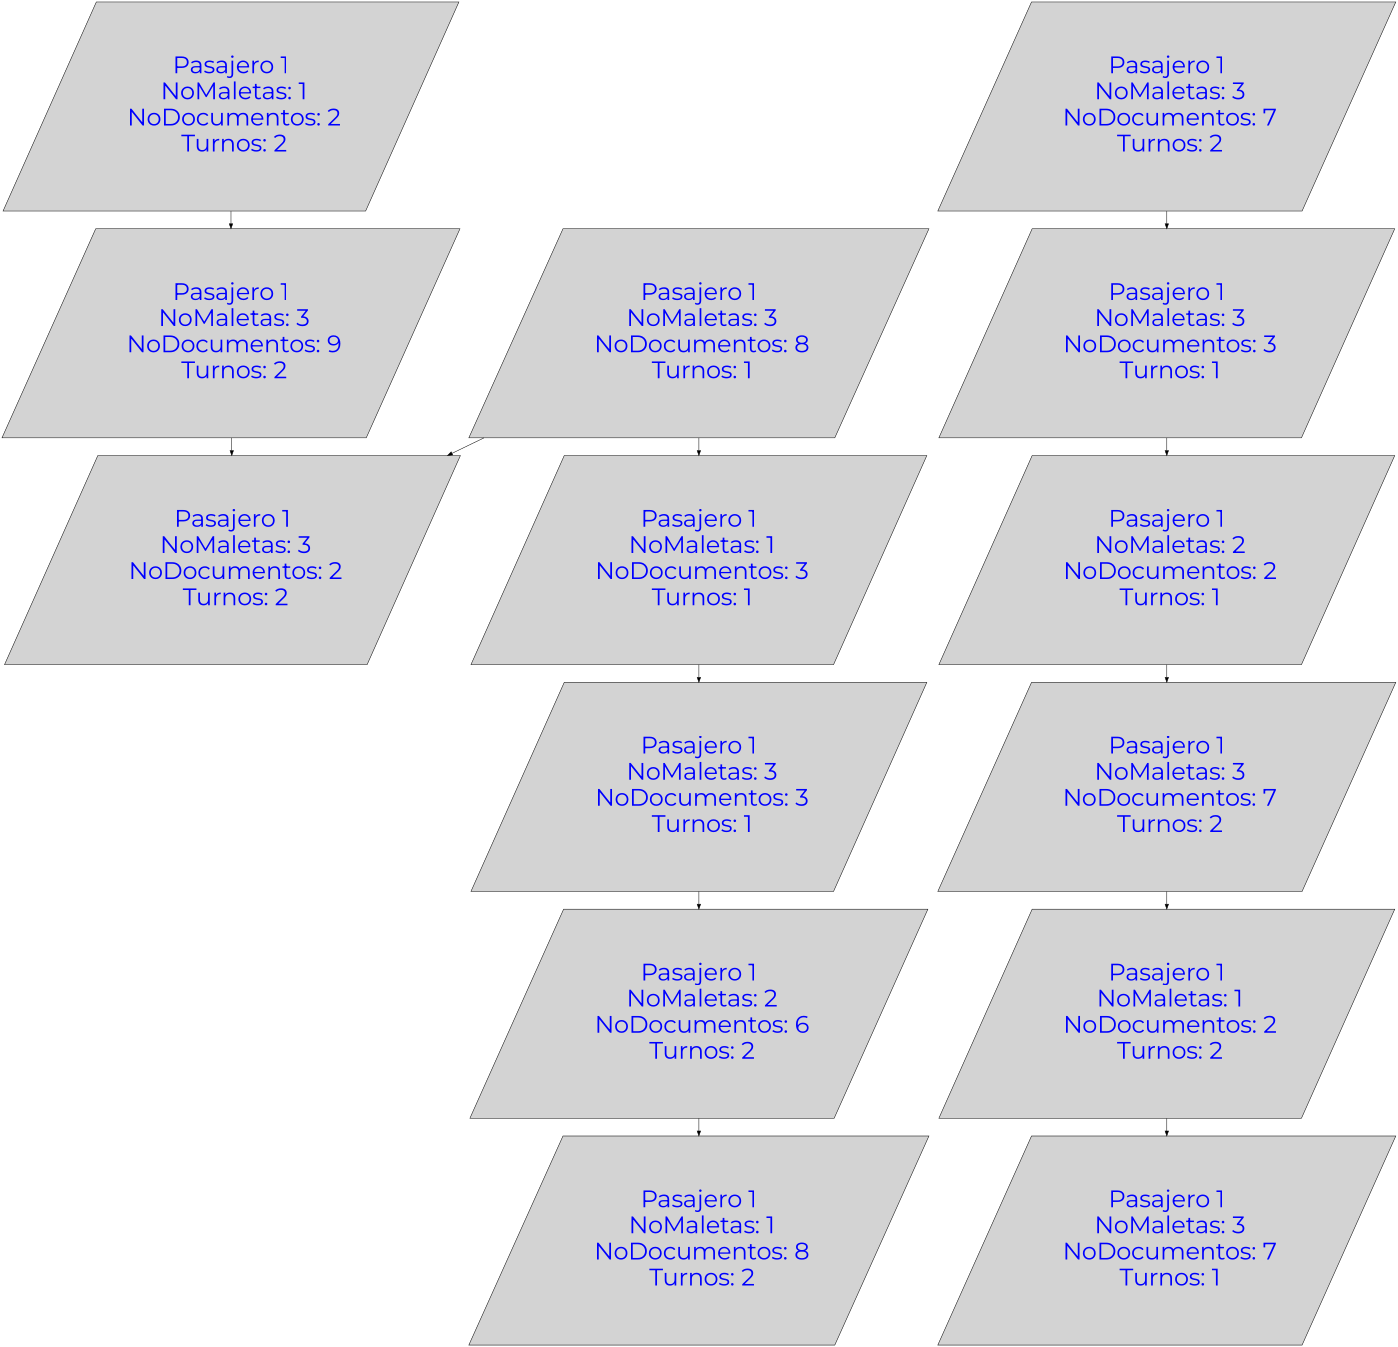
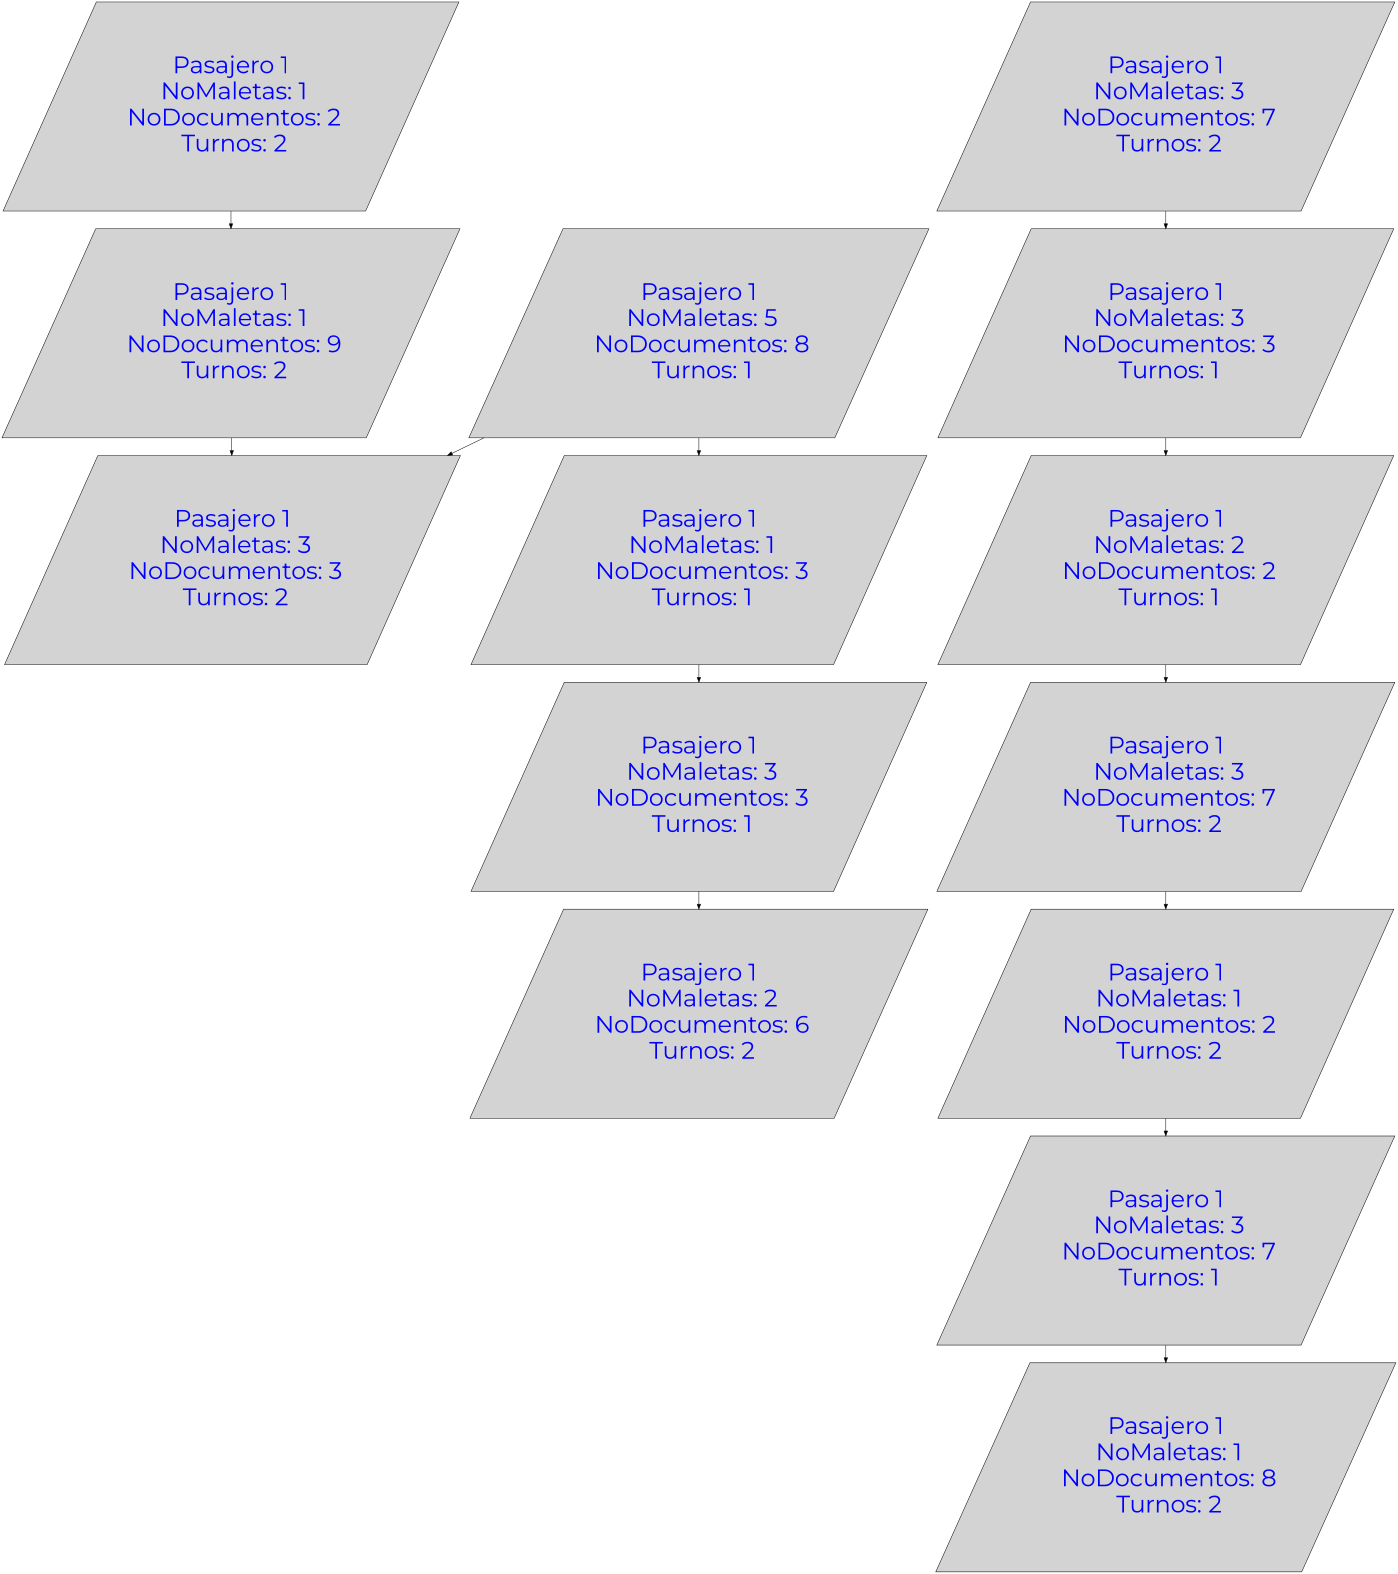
node "Pasajero 1 NoMaletas: 3 NoDocumentos: 9 Turnos: 2": label "Pasajero 1 NoMaletas: 3 NoDocumentos: 9 Turnos: 2" -> "Pasajero 1 NoMaletas: 1 NoDocumentos: 9 Turnos: 2"
node "Pasajero 1 NoMaletas: 3 NoDocumentos: 8 Turnos: 1": label "Pasajero 1 NoMaletas: 3 NoDocumentos: 8 Turnos: 1" -> "Pasajero 1 NoMaletas: 5 NoDocumentos: 8 Turnos: 1"
node "Pasajero 1 NoMaletas: 3 NoDocumentos: 2 Turnos: 2": label "Pasajero 1 NoMaletas: 3 NoDocumentos: 2 Turnos: 2" -> "Pasajero 1 NoMaletas: 3 NoDocumentos: 3 Turnos: 2"
edge "Pasajero 1 NoMaletas: 2 NoDocumentos: 6 Turnos: 2" -> "Pasajero 1 NoMaletas: 1 NoDocumentos: 8 Turnos: 2": now "Pasajero 1 NoMaletas: 3 NoDocumentos: 7 Turnos: 1" -> "Pasajero 1 NoMaletas: 1 NoDocumentos: 8 Turnos: 2"
